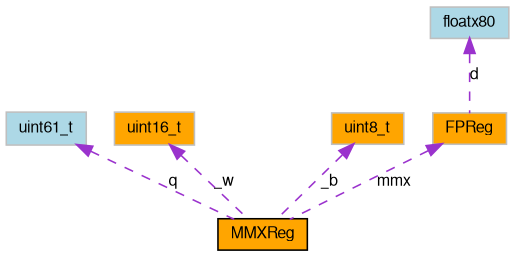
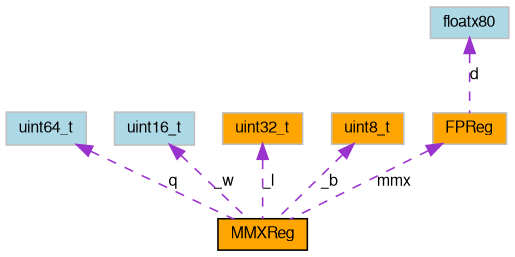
node "uint61_t": label "uint61_t" -> "uint64_t"
node "uint16_t": fillcolor orange -> lightblue
node "uint32_t": added
